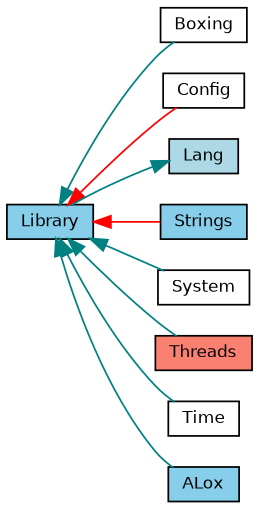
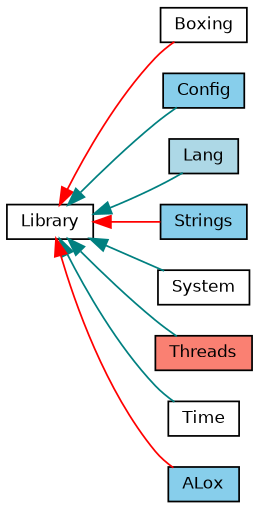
node "Config": fillcolor white -> skyblue
edge "Boxing" -> "Library": color teal -> red
edge "Config" -> "Library": color red -> teal
edge "Library" -> "Lang": reversed
node "Library": fillcolor skyblue -> white
edge "ALox" -> "Library": color teal -> red
